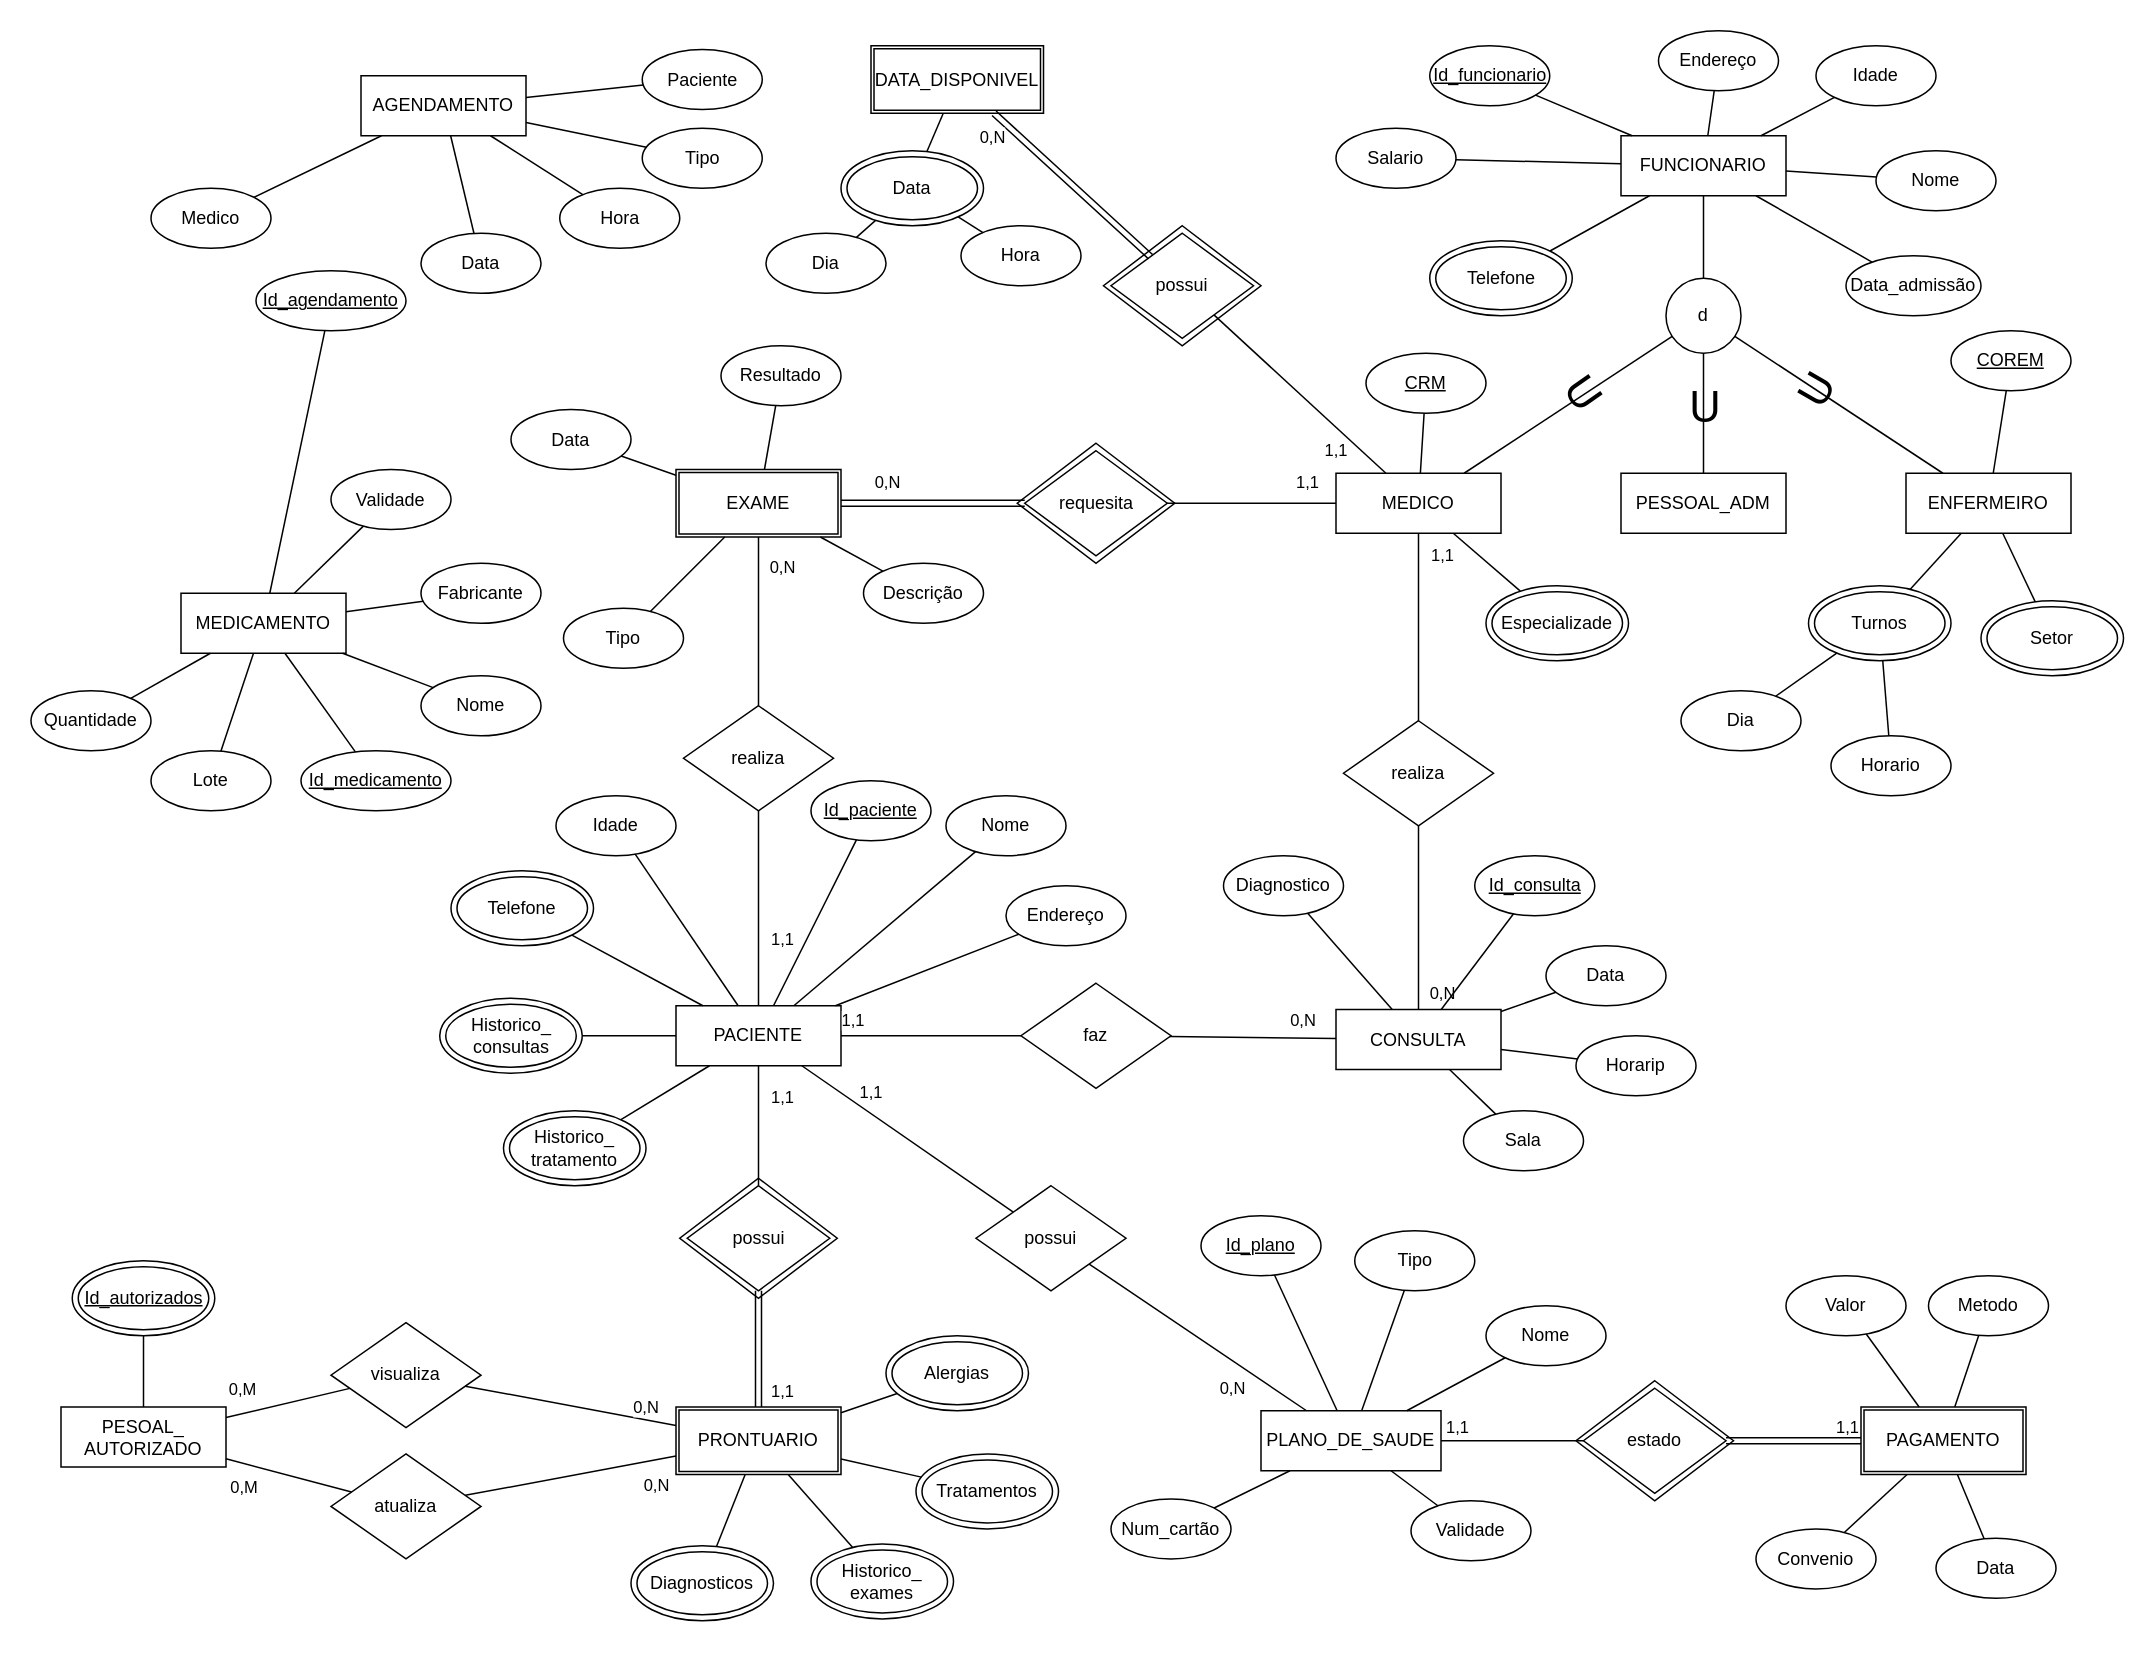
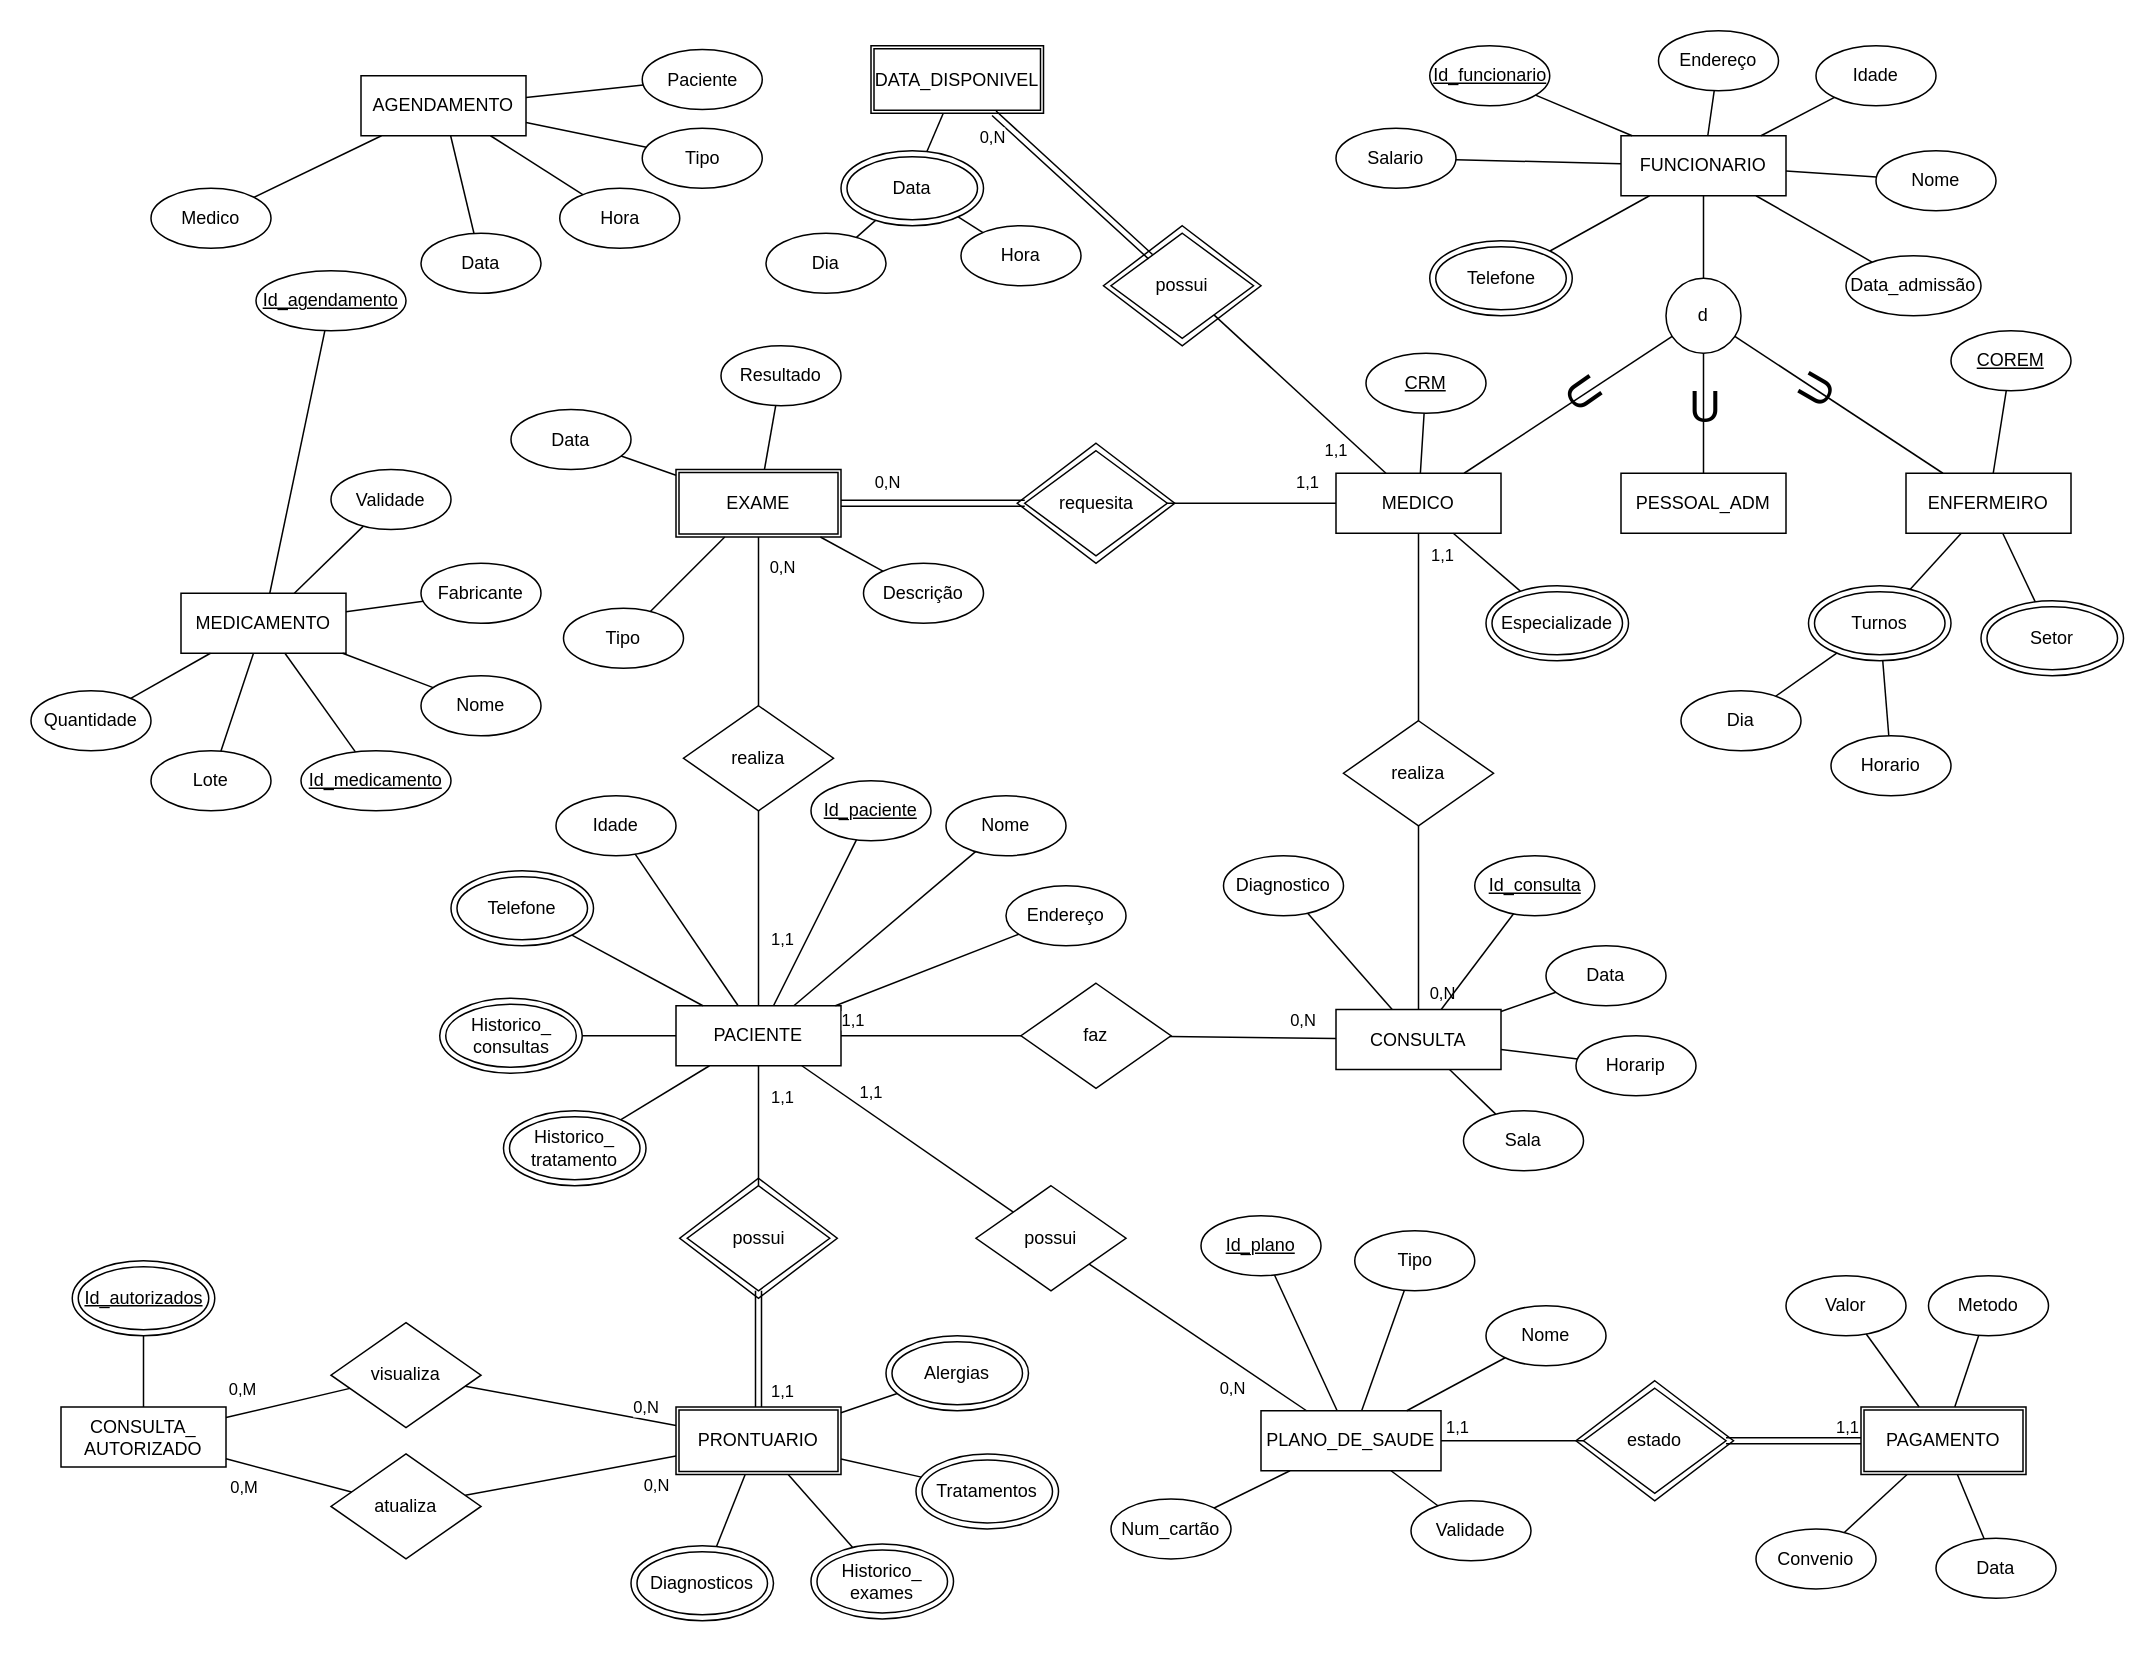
node "PESOAL_ AUTORIZADO": label "PESOAL_ AUTORIZADO" -> "CONSULTA_ AUTORIZADO"
